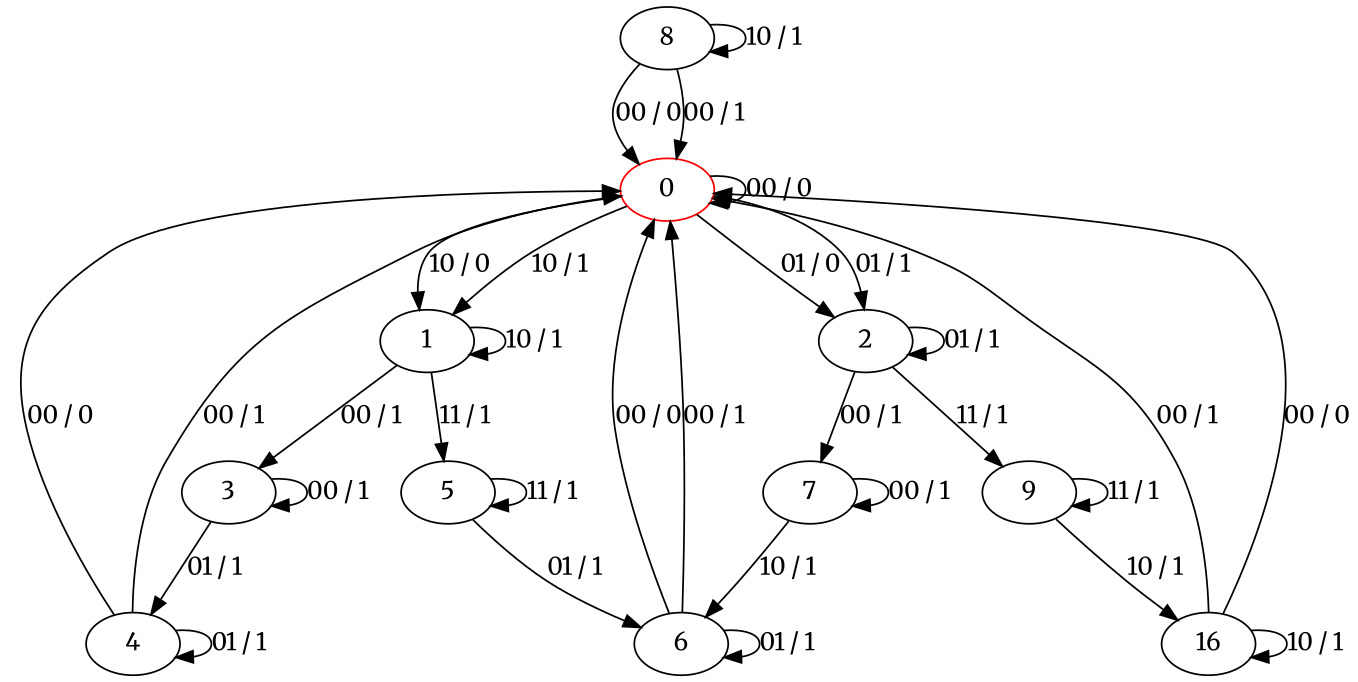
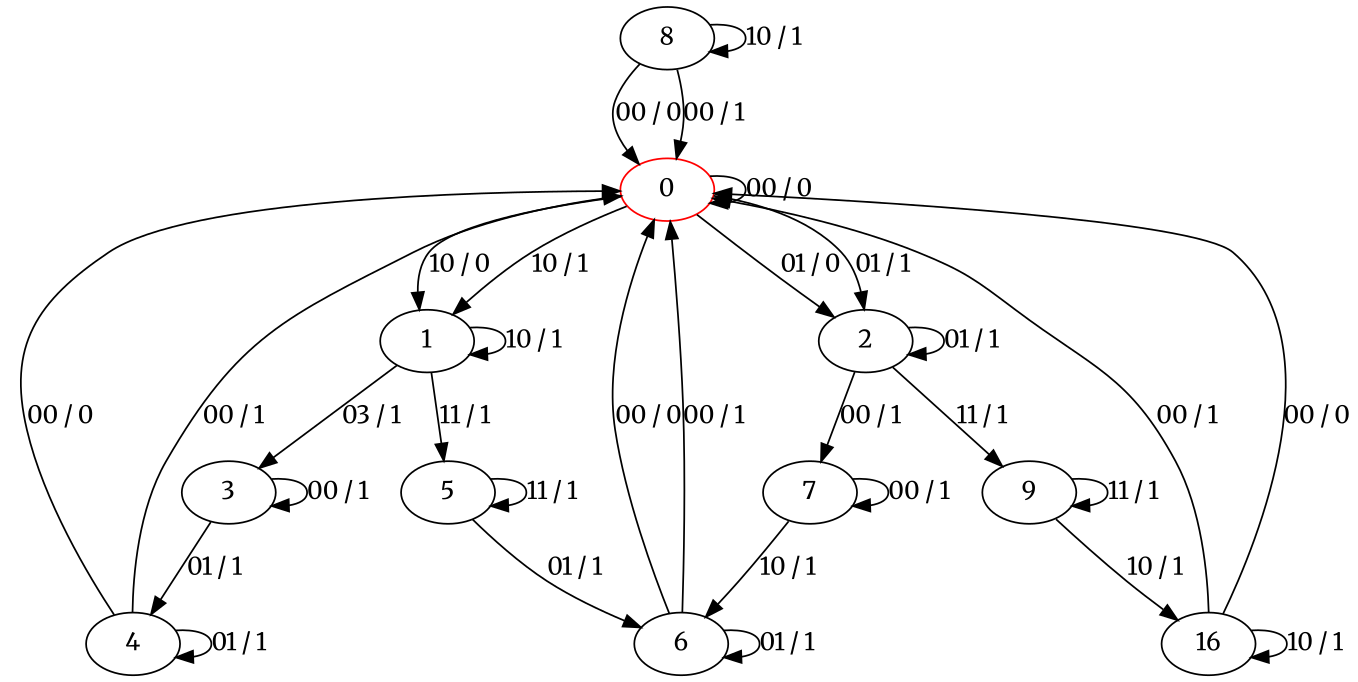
edge "1" -> "3": label "00 / 1" -> "03 / 1"
